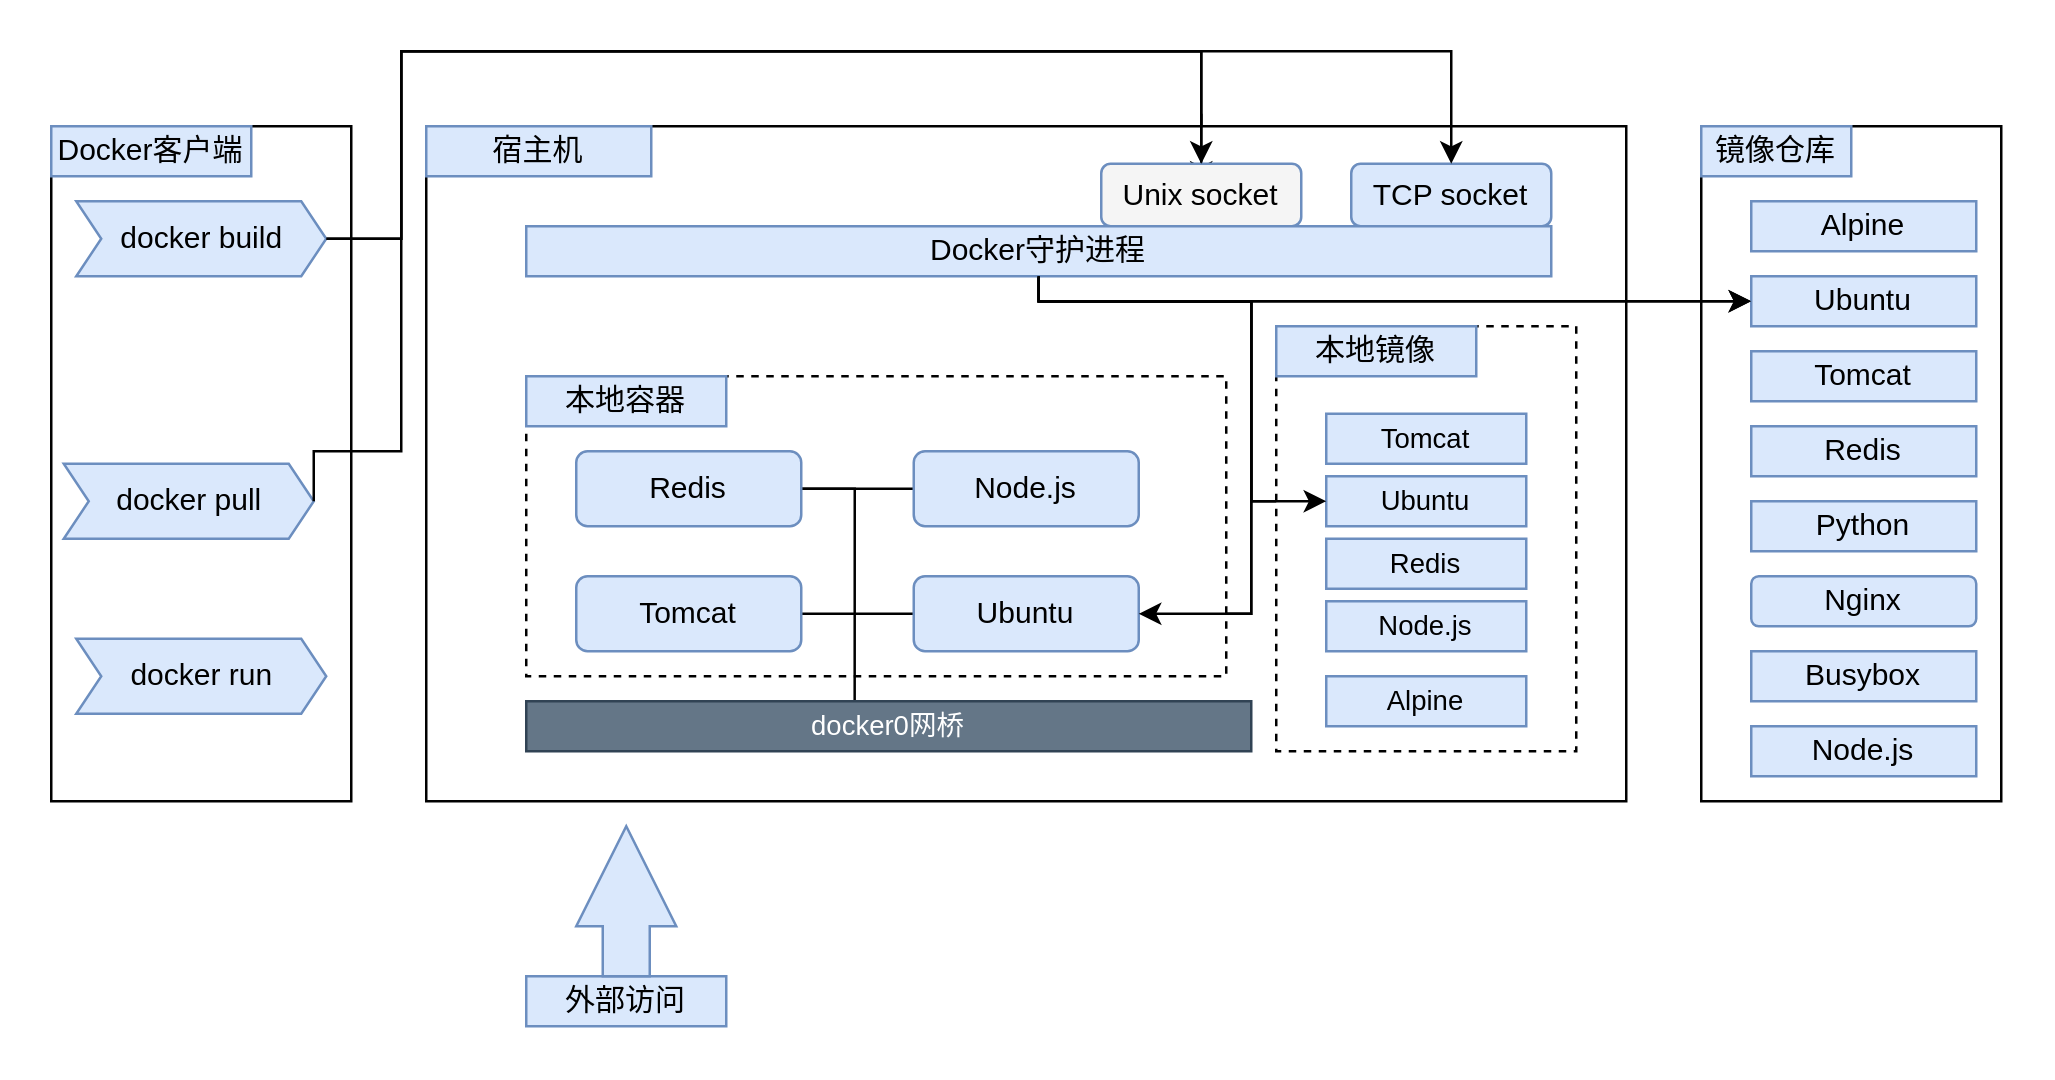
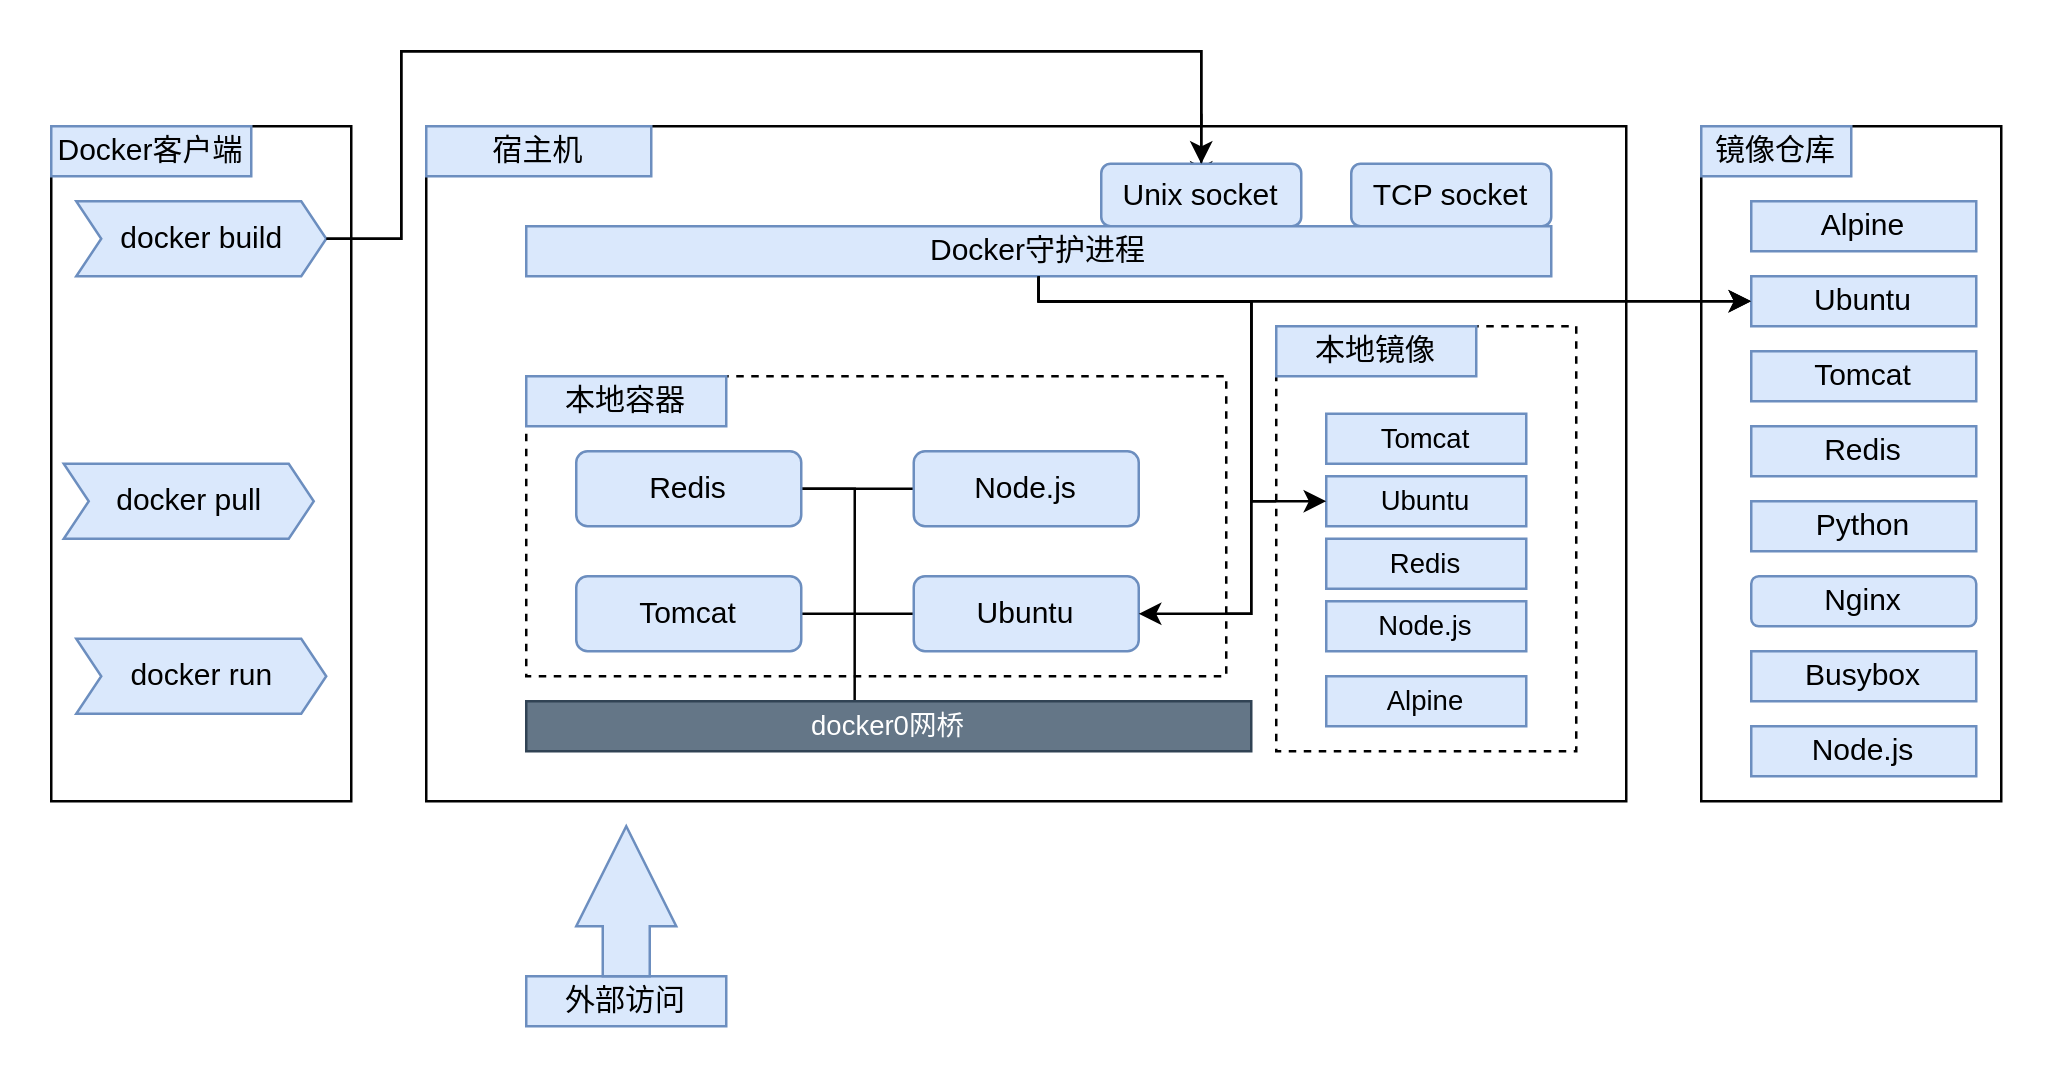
node "Unix socket": fillcolor #f5f5f5 -> #dae8fc
edge "docker pull" -> "TCP socket": removed
